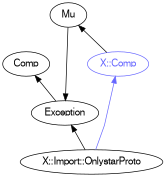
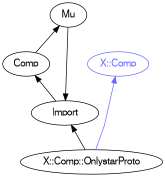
edge "X::Comp" -> "Mu": now "Comp" -> "Mu"
node "Exception": label "Exception" -> "Import"
node "X::Import::OnlystarProto": label "X::Import::OnlystarProto" -> "X::Comp::OnlystarProto"
